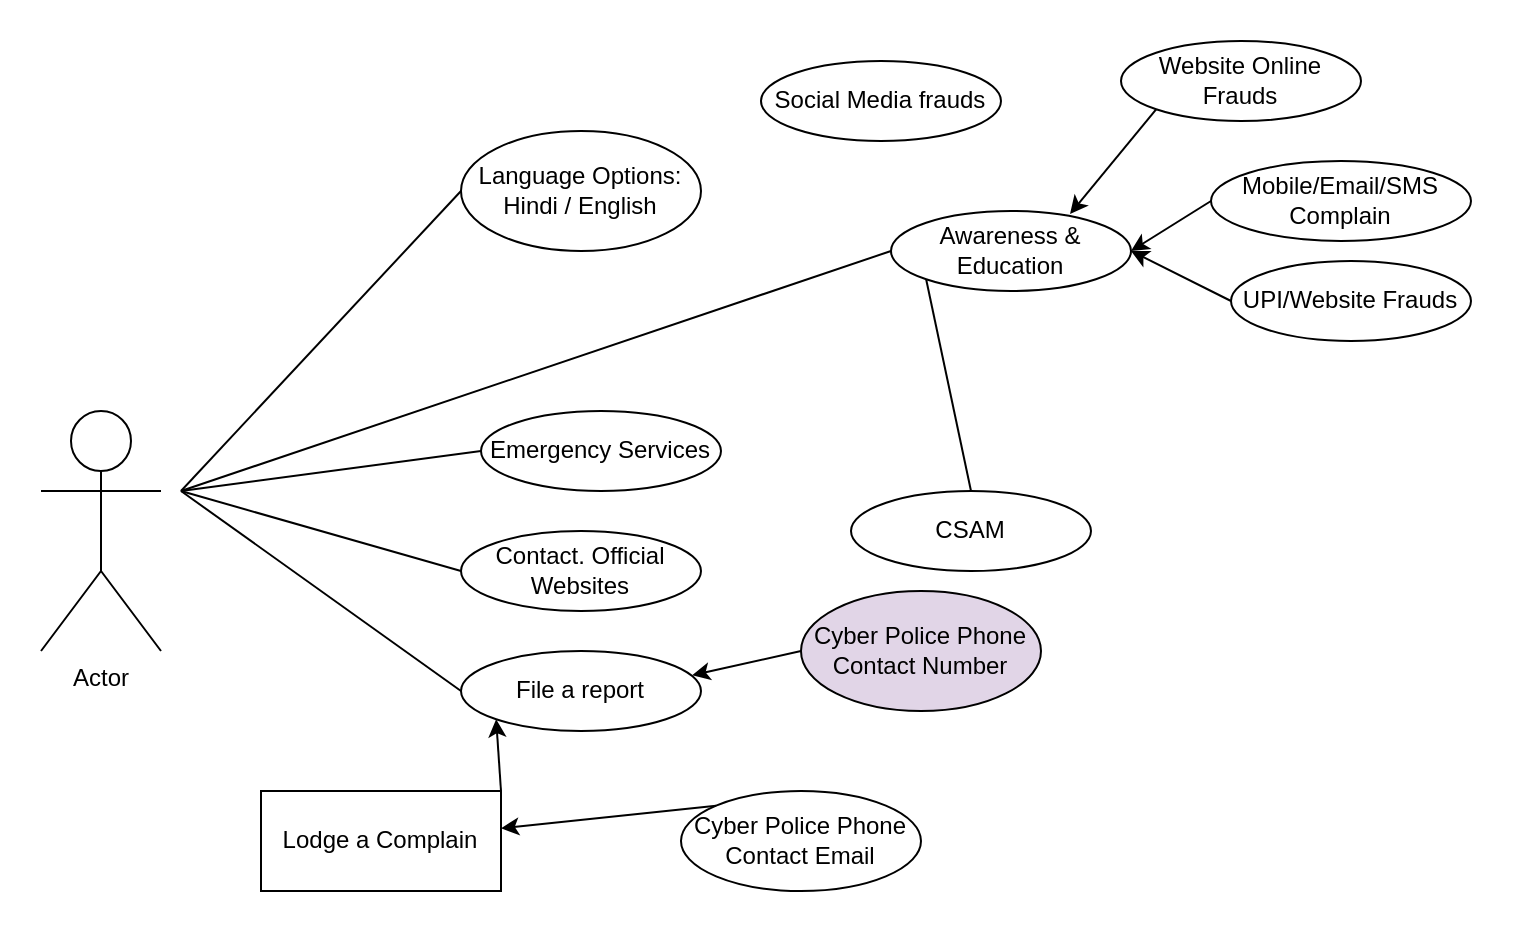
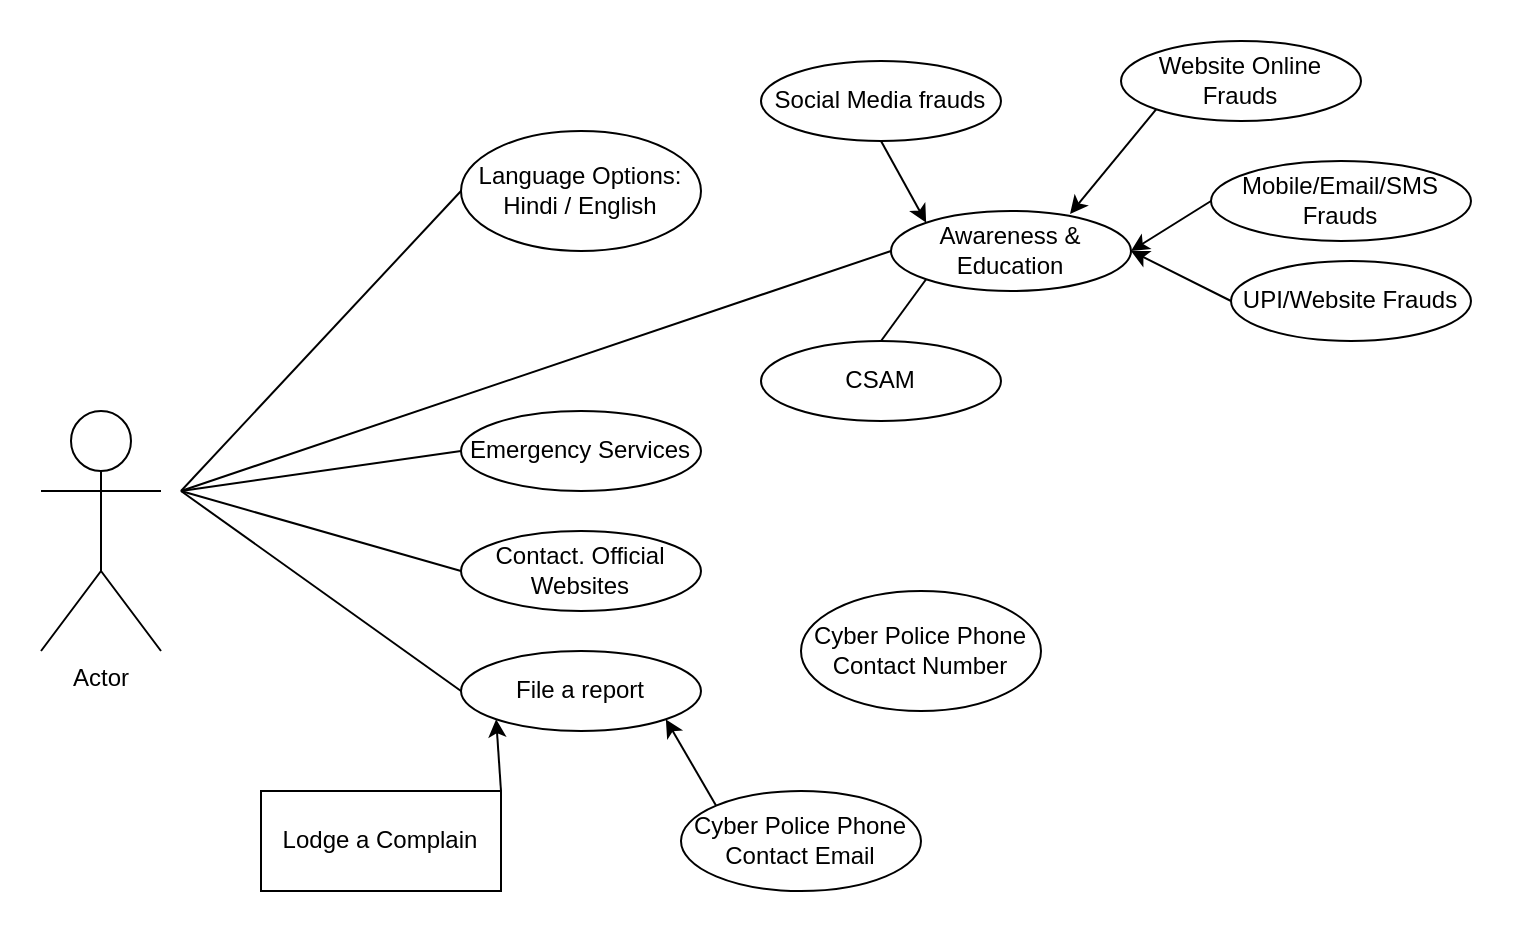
edge "Social Media frauds" -> "Awareness & Education": added
node "Mobile/Email/SMS Complain": label "Mobile/Email/SMS Complain" -> "Mobile/Email/SMS Frauds"
node "Emergency Services": moved (601, 451) -> (581, 451)
node "CSAM": moved (971, 531) -> (881, 381)
node "Cyber Police Phone Contact Number": fillcolor #e1d5e7 -> #ffffff
edge "Cyber Police Phone Contact Number" -> "File a report": removed
edge "Cyber Police Phone Contact Email" -> "Lodge a Complain": now "Cyber Police Phone Contact Email" -> "File a report"
